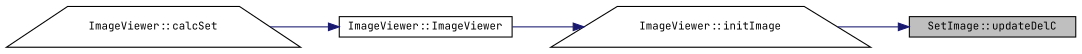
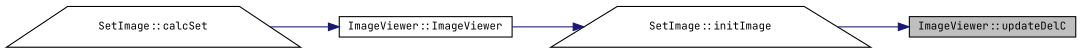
node "ImageViewer::calcSet": label "ImageViewer::calcSet" -> "SetImage::calcSet"
node "ImageViewer::initImage": label "ImageViewer::initImage" -> "SetImage::initImage"
node "SetImage::updateDelC": label "SetImage::updateDelC" -> "ImageViewer::updateDelC"
